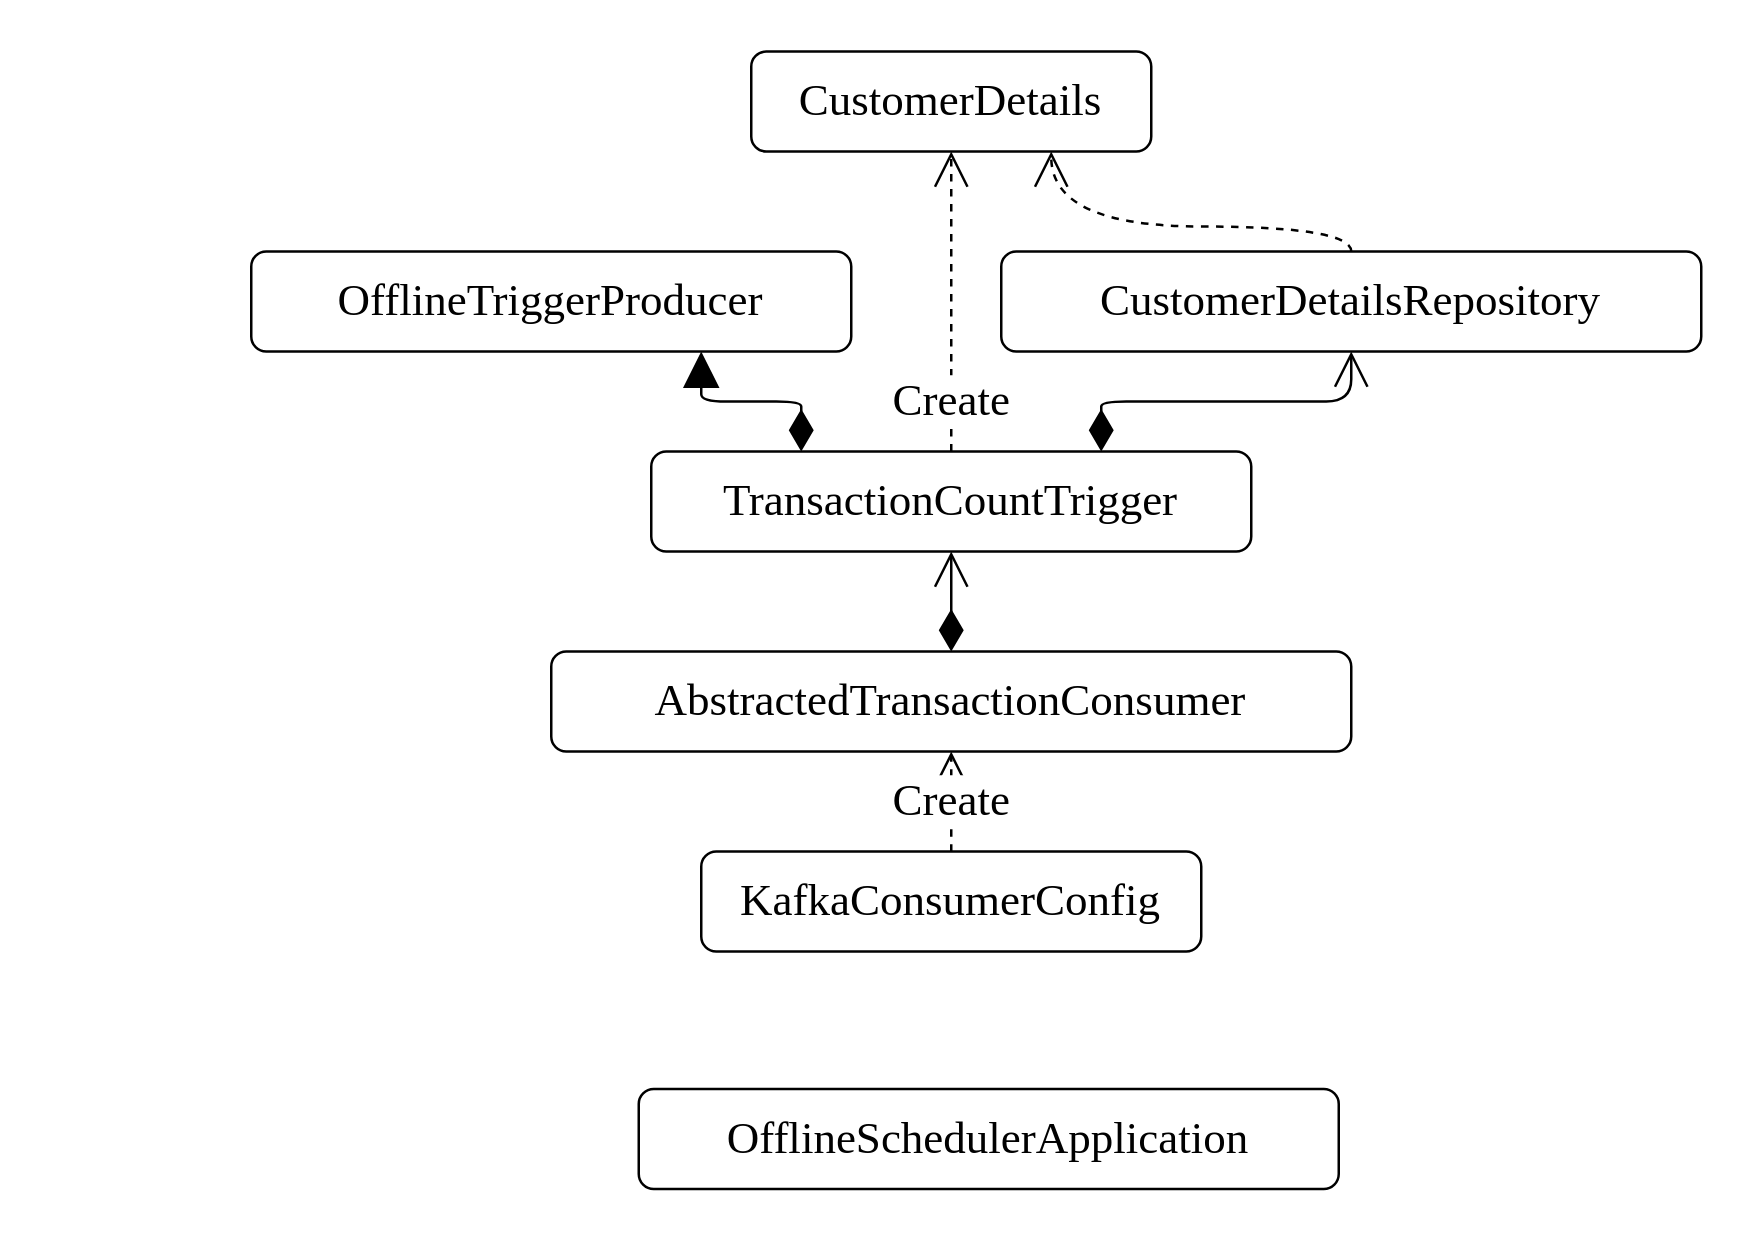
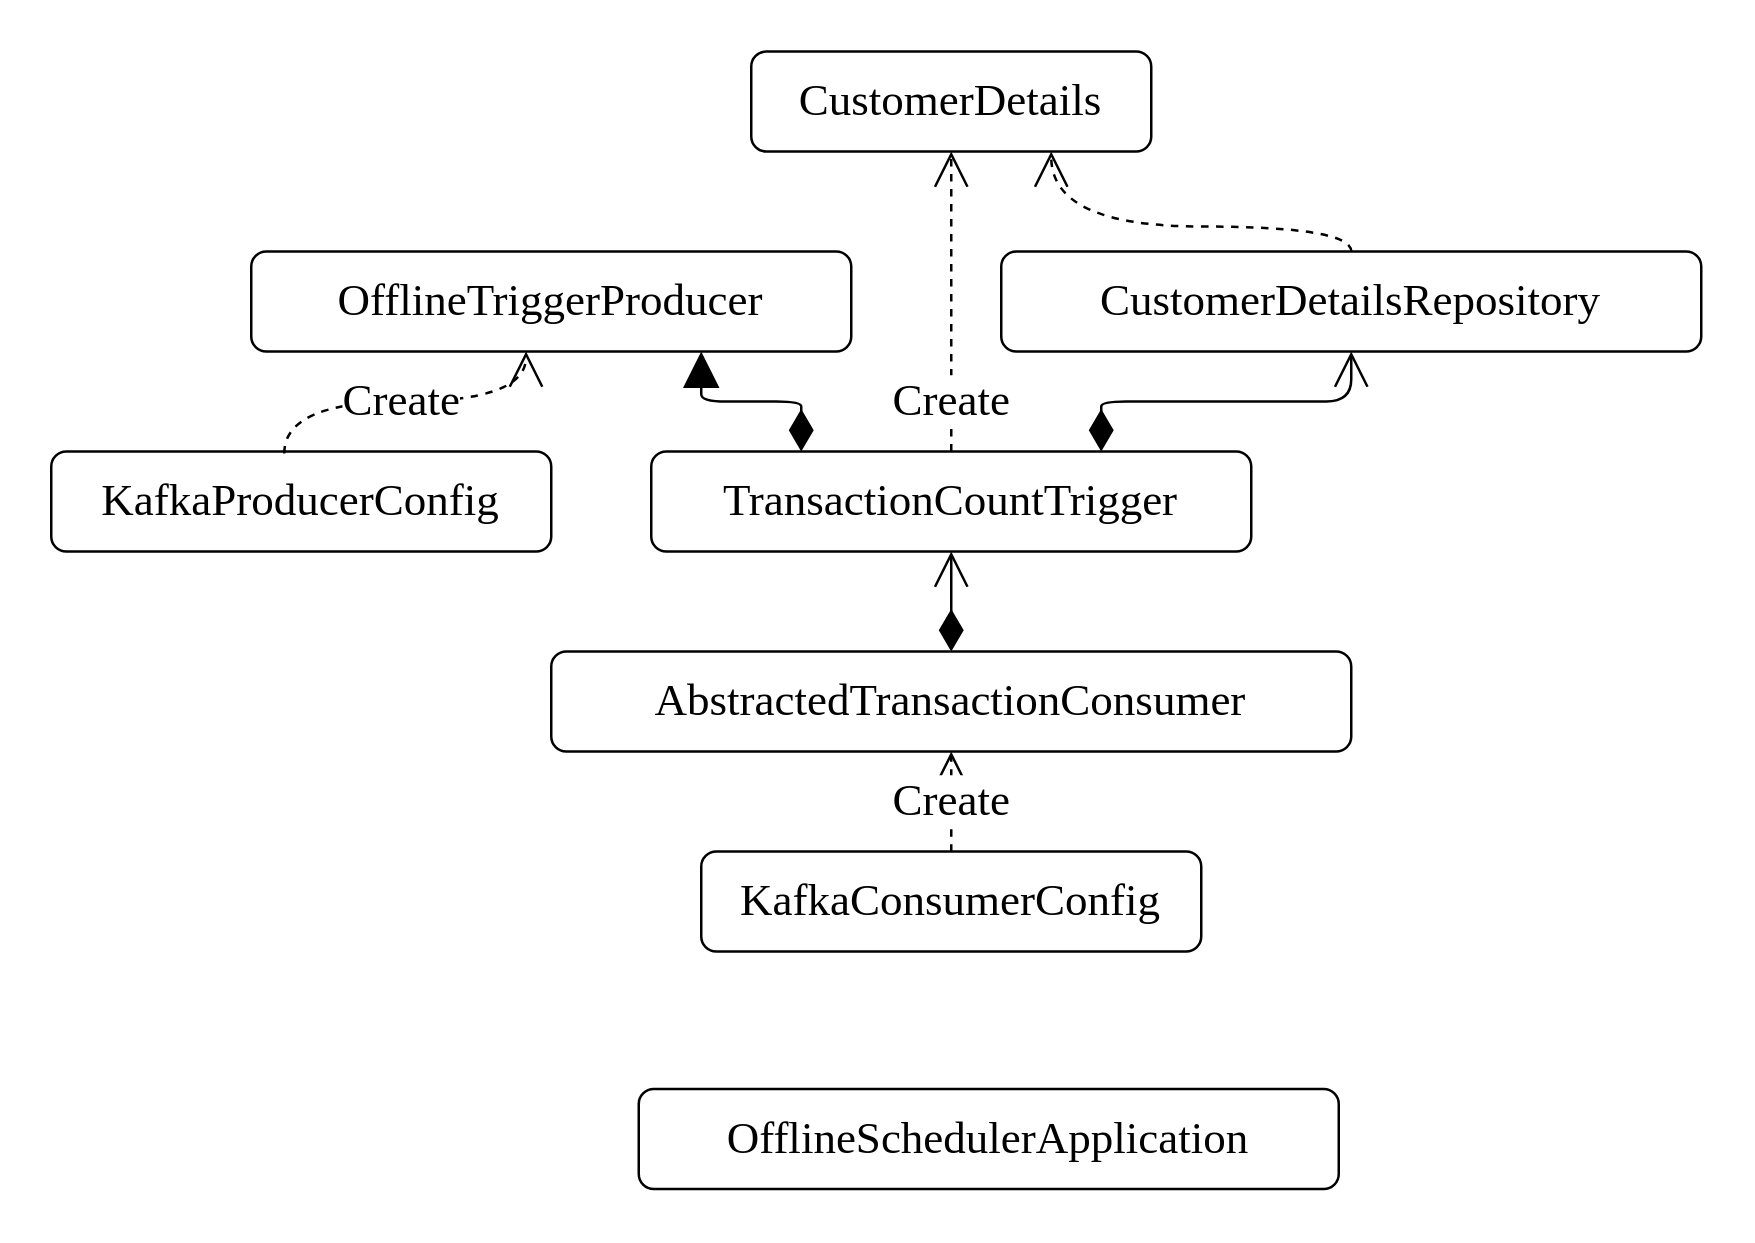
edge "KafkaProducerConfig" -> "OfflineTriggerProducer": added, label "Create"
node "KafkaProducerConfig": added
